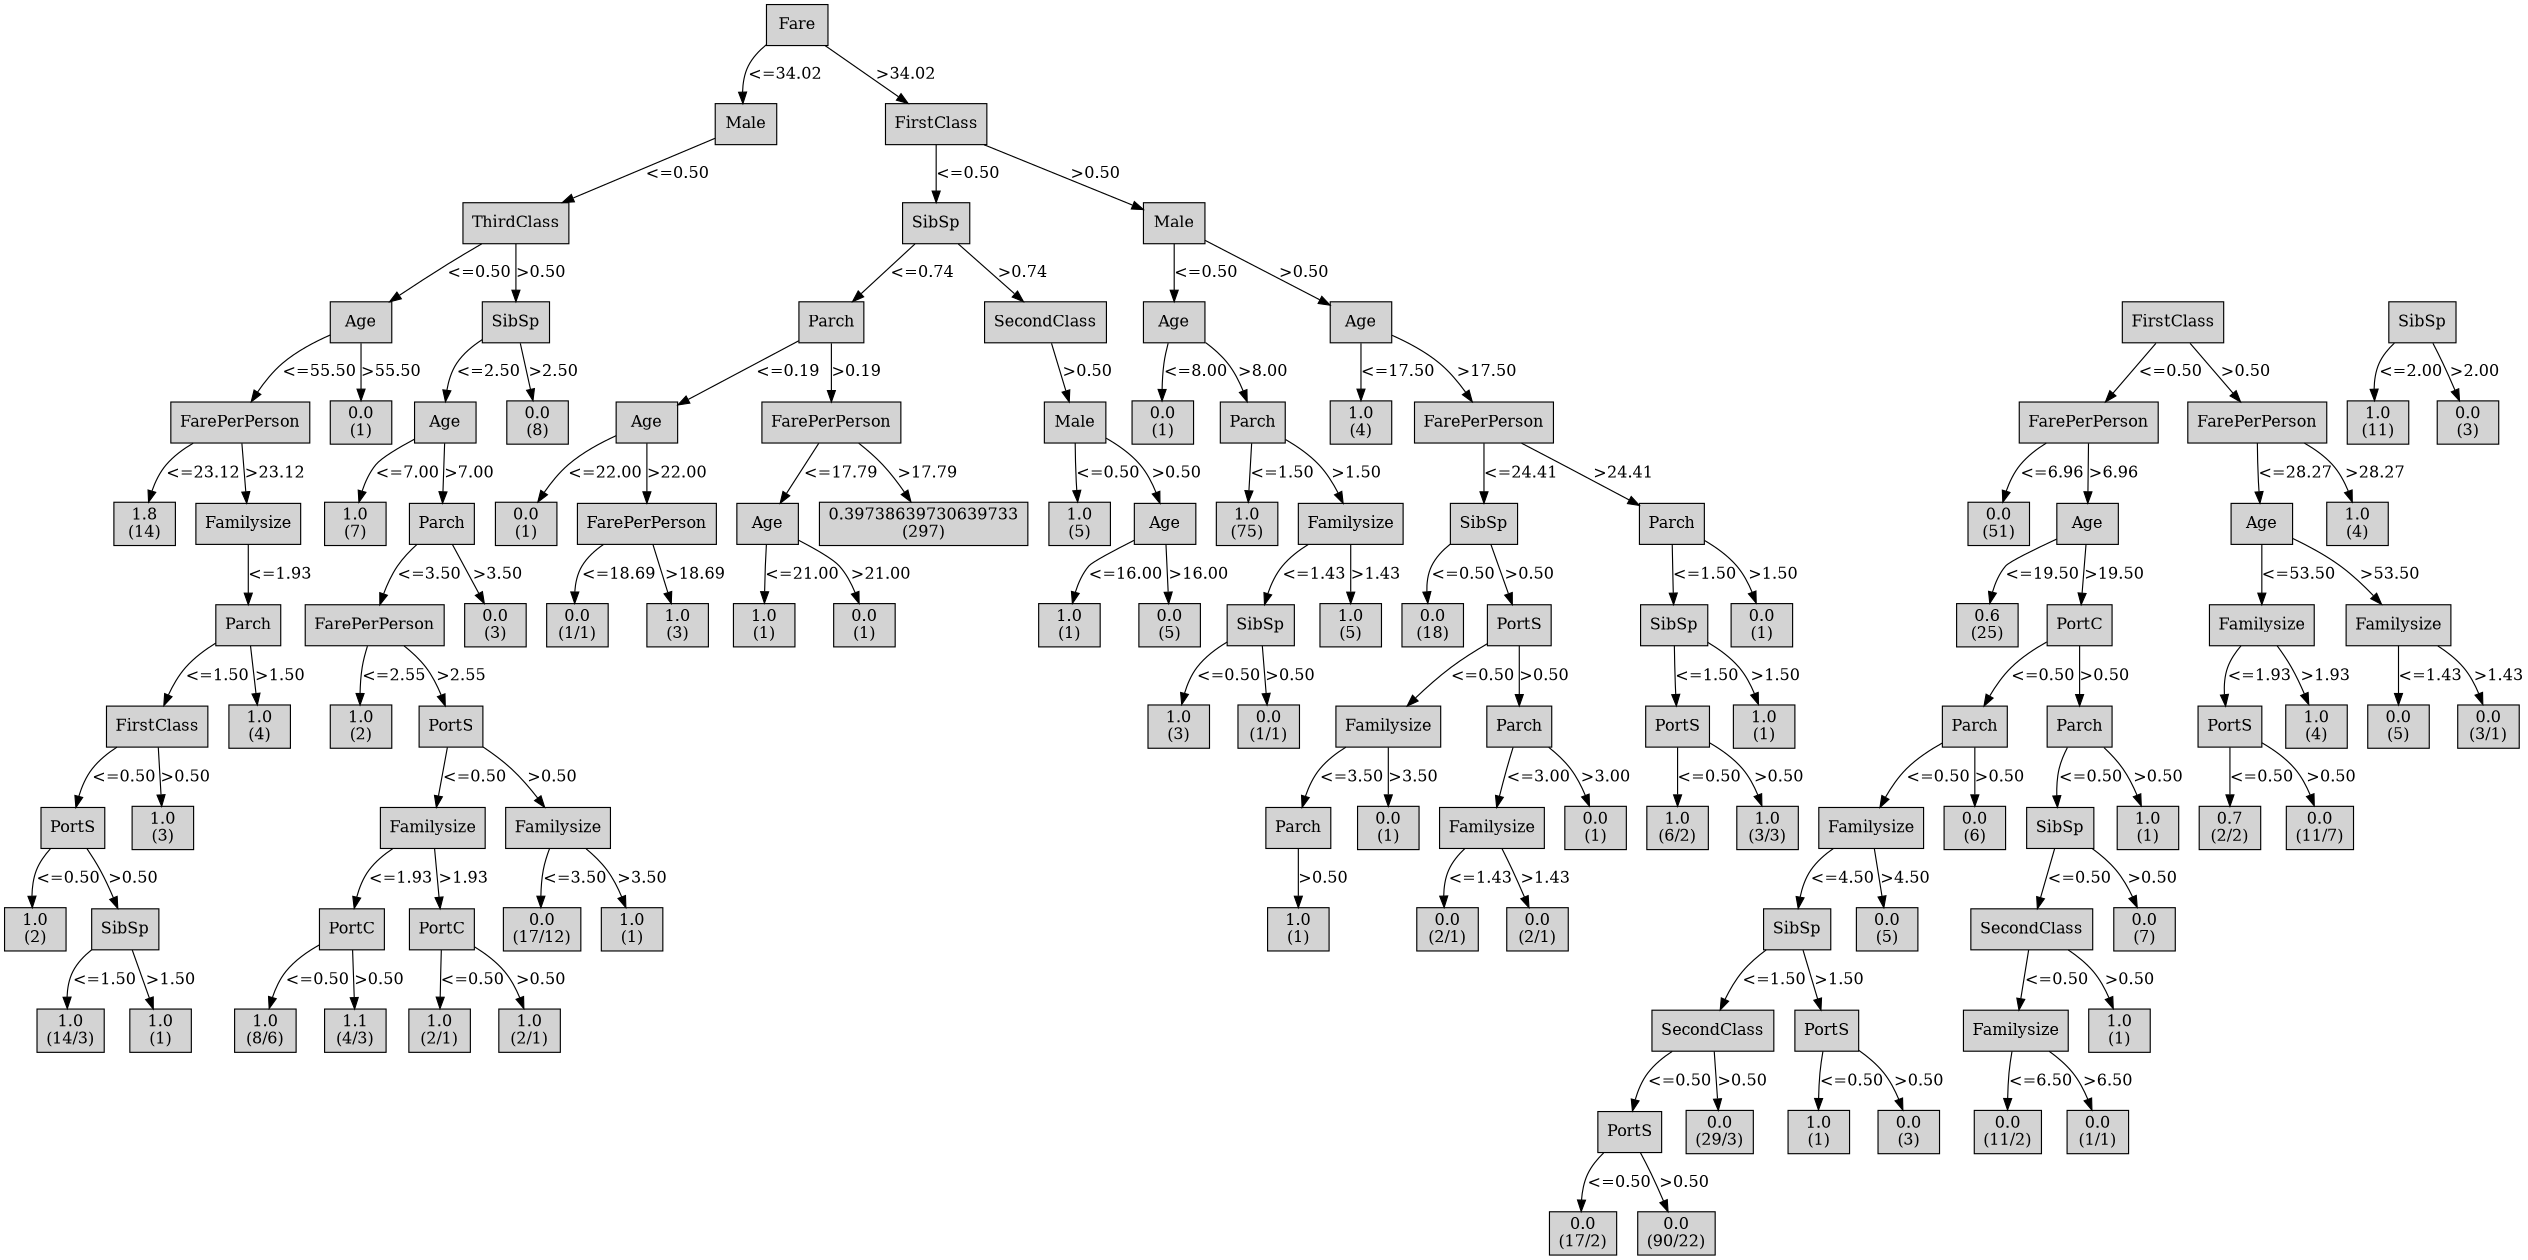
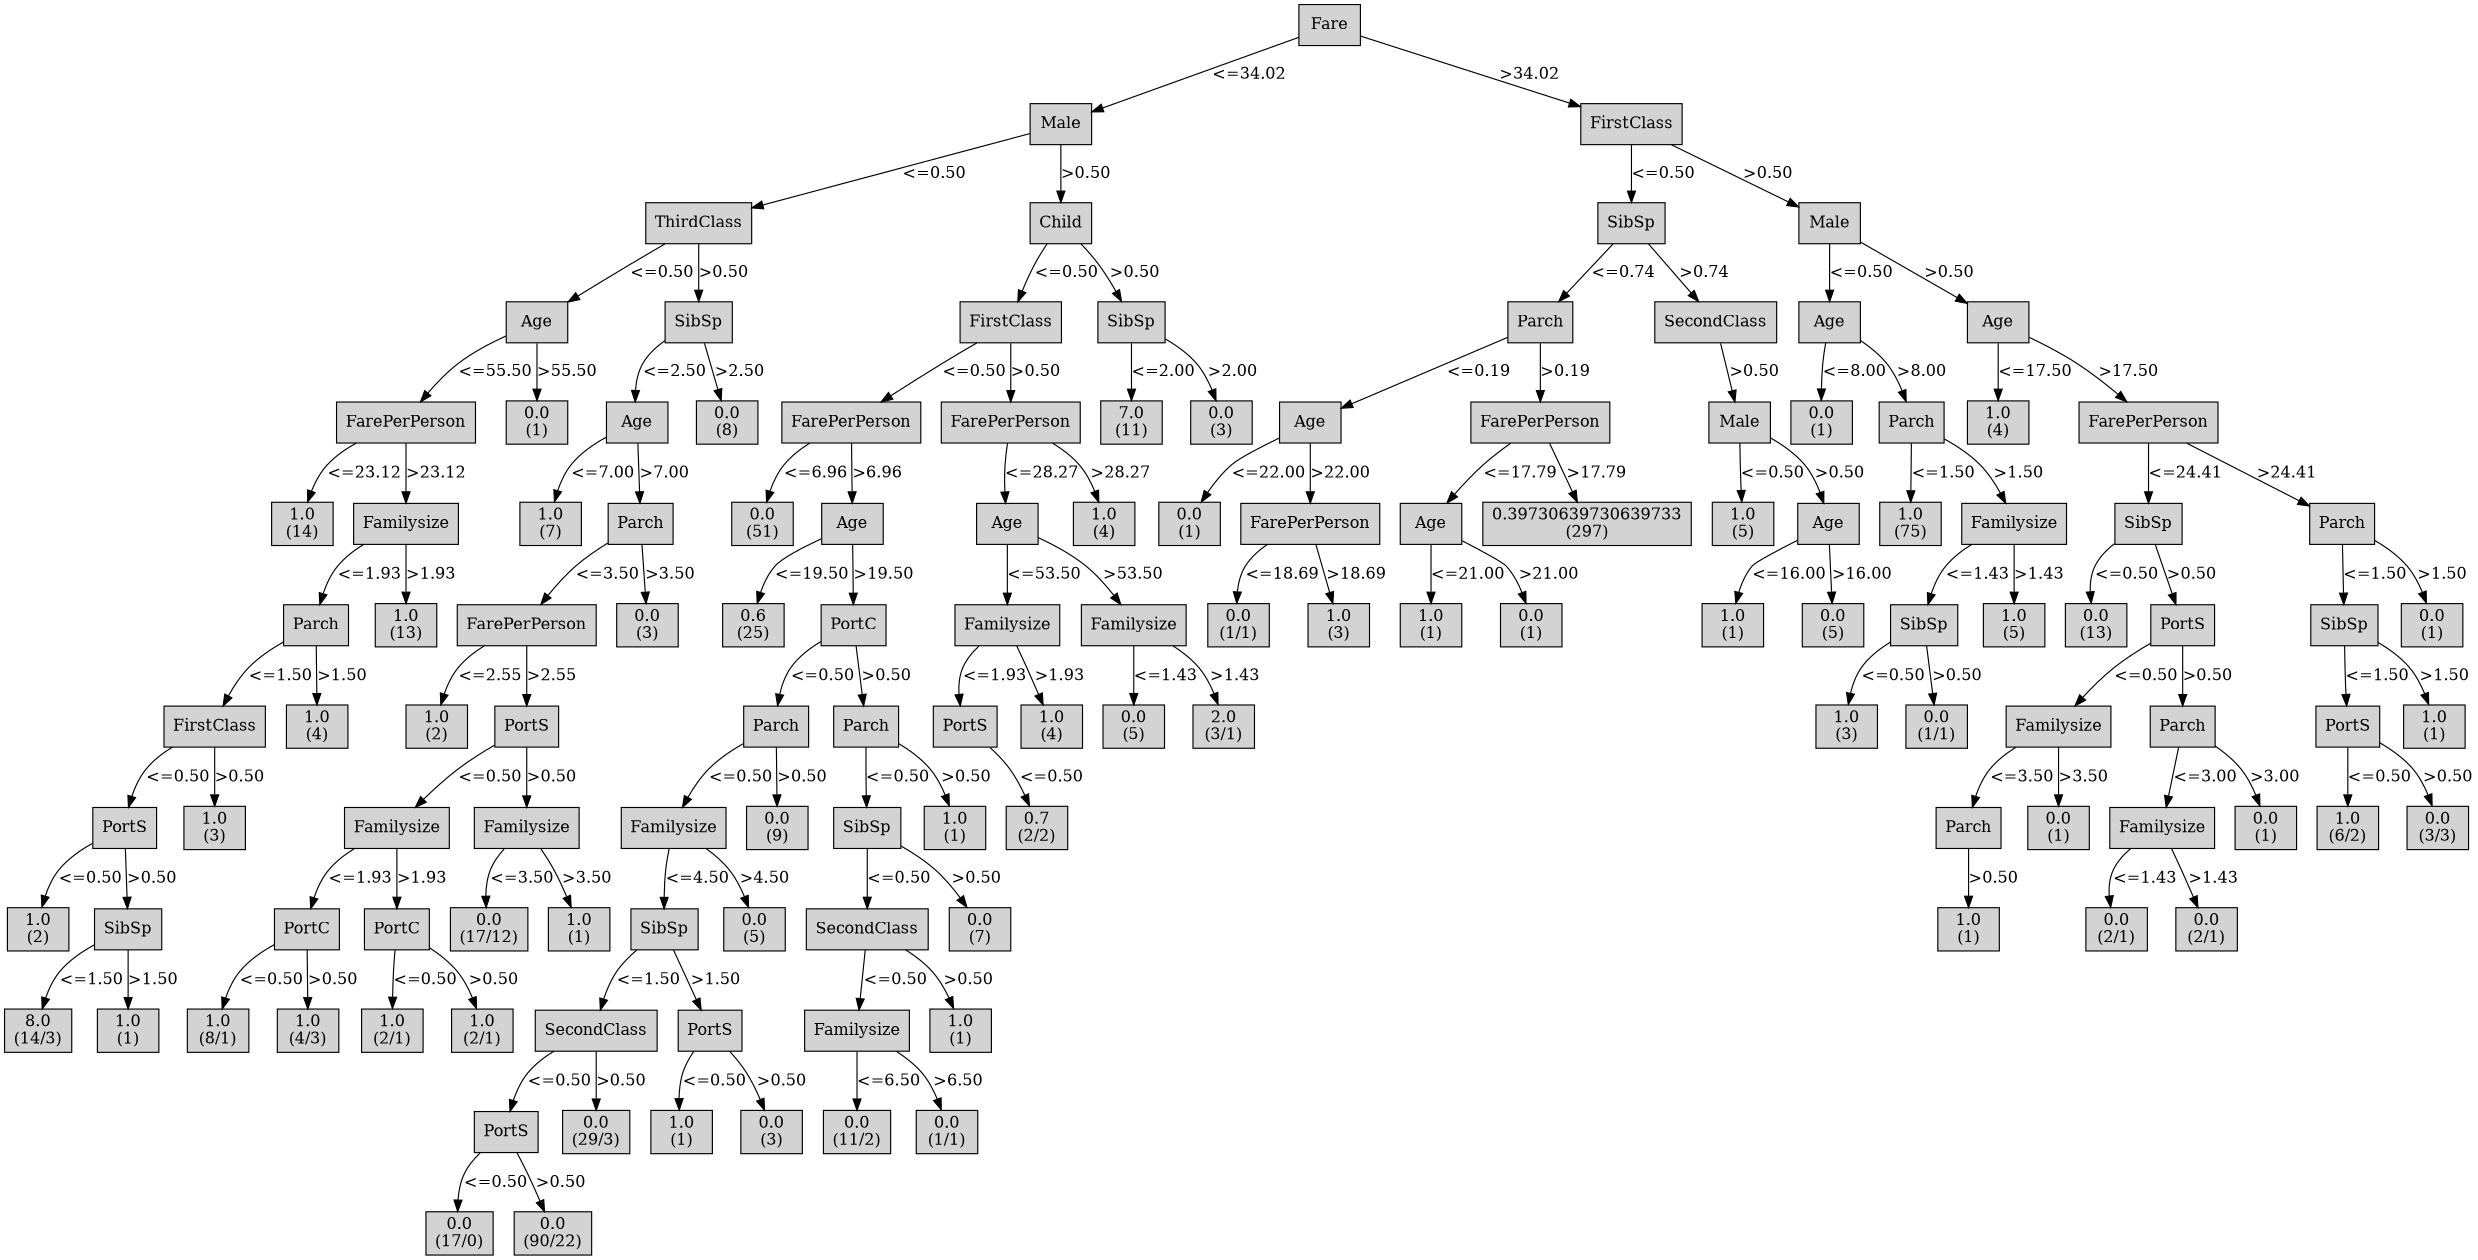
node "Child": added
node "1.0 (11)": label "1.0 (11)" -> "7.0 (11)"
node "1.8 (14)": label "1.8 (14)" -> "1.0 (14)"
node "0.39738639730639733 (297)": label "0.39738639730639733 (297)" -> "0.39730639730639733 (297)"
node "1.0 (13)": added
node "0.0 (18)": label "0.0 (18)" -> "0.0 (13)"
node "0.0 (3/1)": label "0.0 (3/1)" -> "2.0 (3/1)"
node "1.0 (3/3)": label "1.0 (3/3)" -> "0.0 (3/3)"
node "0.0 (6)": label "0.0 (6)" -> "0.0 (9)"
node "0.0 (11/7)": removed
node "1.0 (14/3)": label "1.0 (14/3)" -> "8.0 (14/3)"
node "1.0 (8/6)": label "1.0 (8/6)" -> "1.0 (8/1)"
node "1.1 (4/3)": label "1.1 (4/3)" -> "1.0 (4/3)"
node "0.0 (17/2)": label "0.0 (17/2)" -> "0.0 (17/0)"
